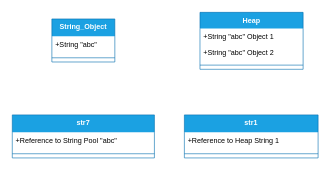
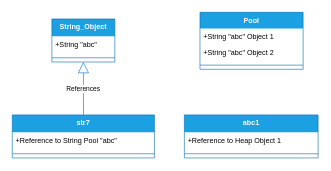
node "Heap": label "Heap" -> "Pool"
edge "str7" -> "String_Object": added, label "References"
node "str1": label "str1" -> "abc1"
node "+Reference to Heap String 1": label "+Reference to Heap String 1" -> "+Reference to Heap Object 1"
